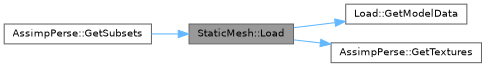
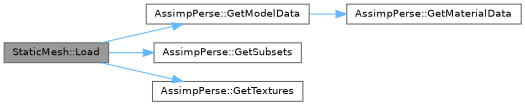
node "Load::GetModelData": label "Load::GetModelData" -> "AssimpPerse::GetModelData"
node "AssimpPerse::GetMaterialData": added
edge "AssimpPerse::GetSubsets" -> "StaticMesh::Load": reversed
